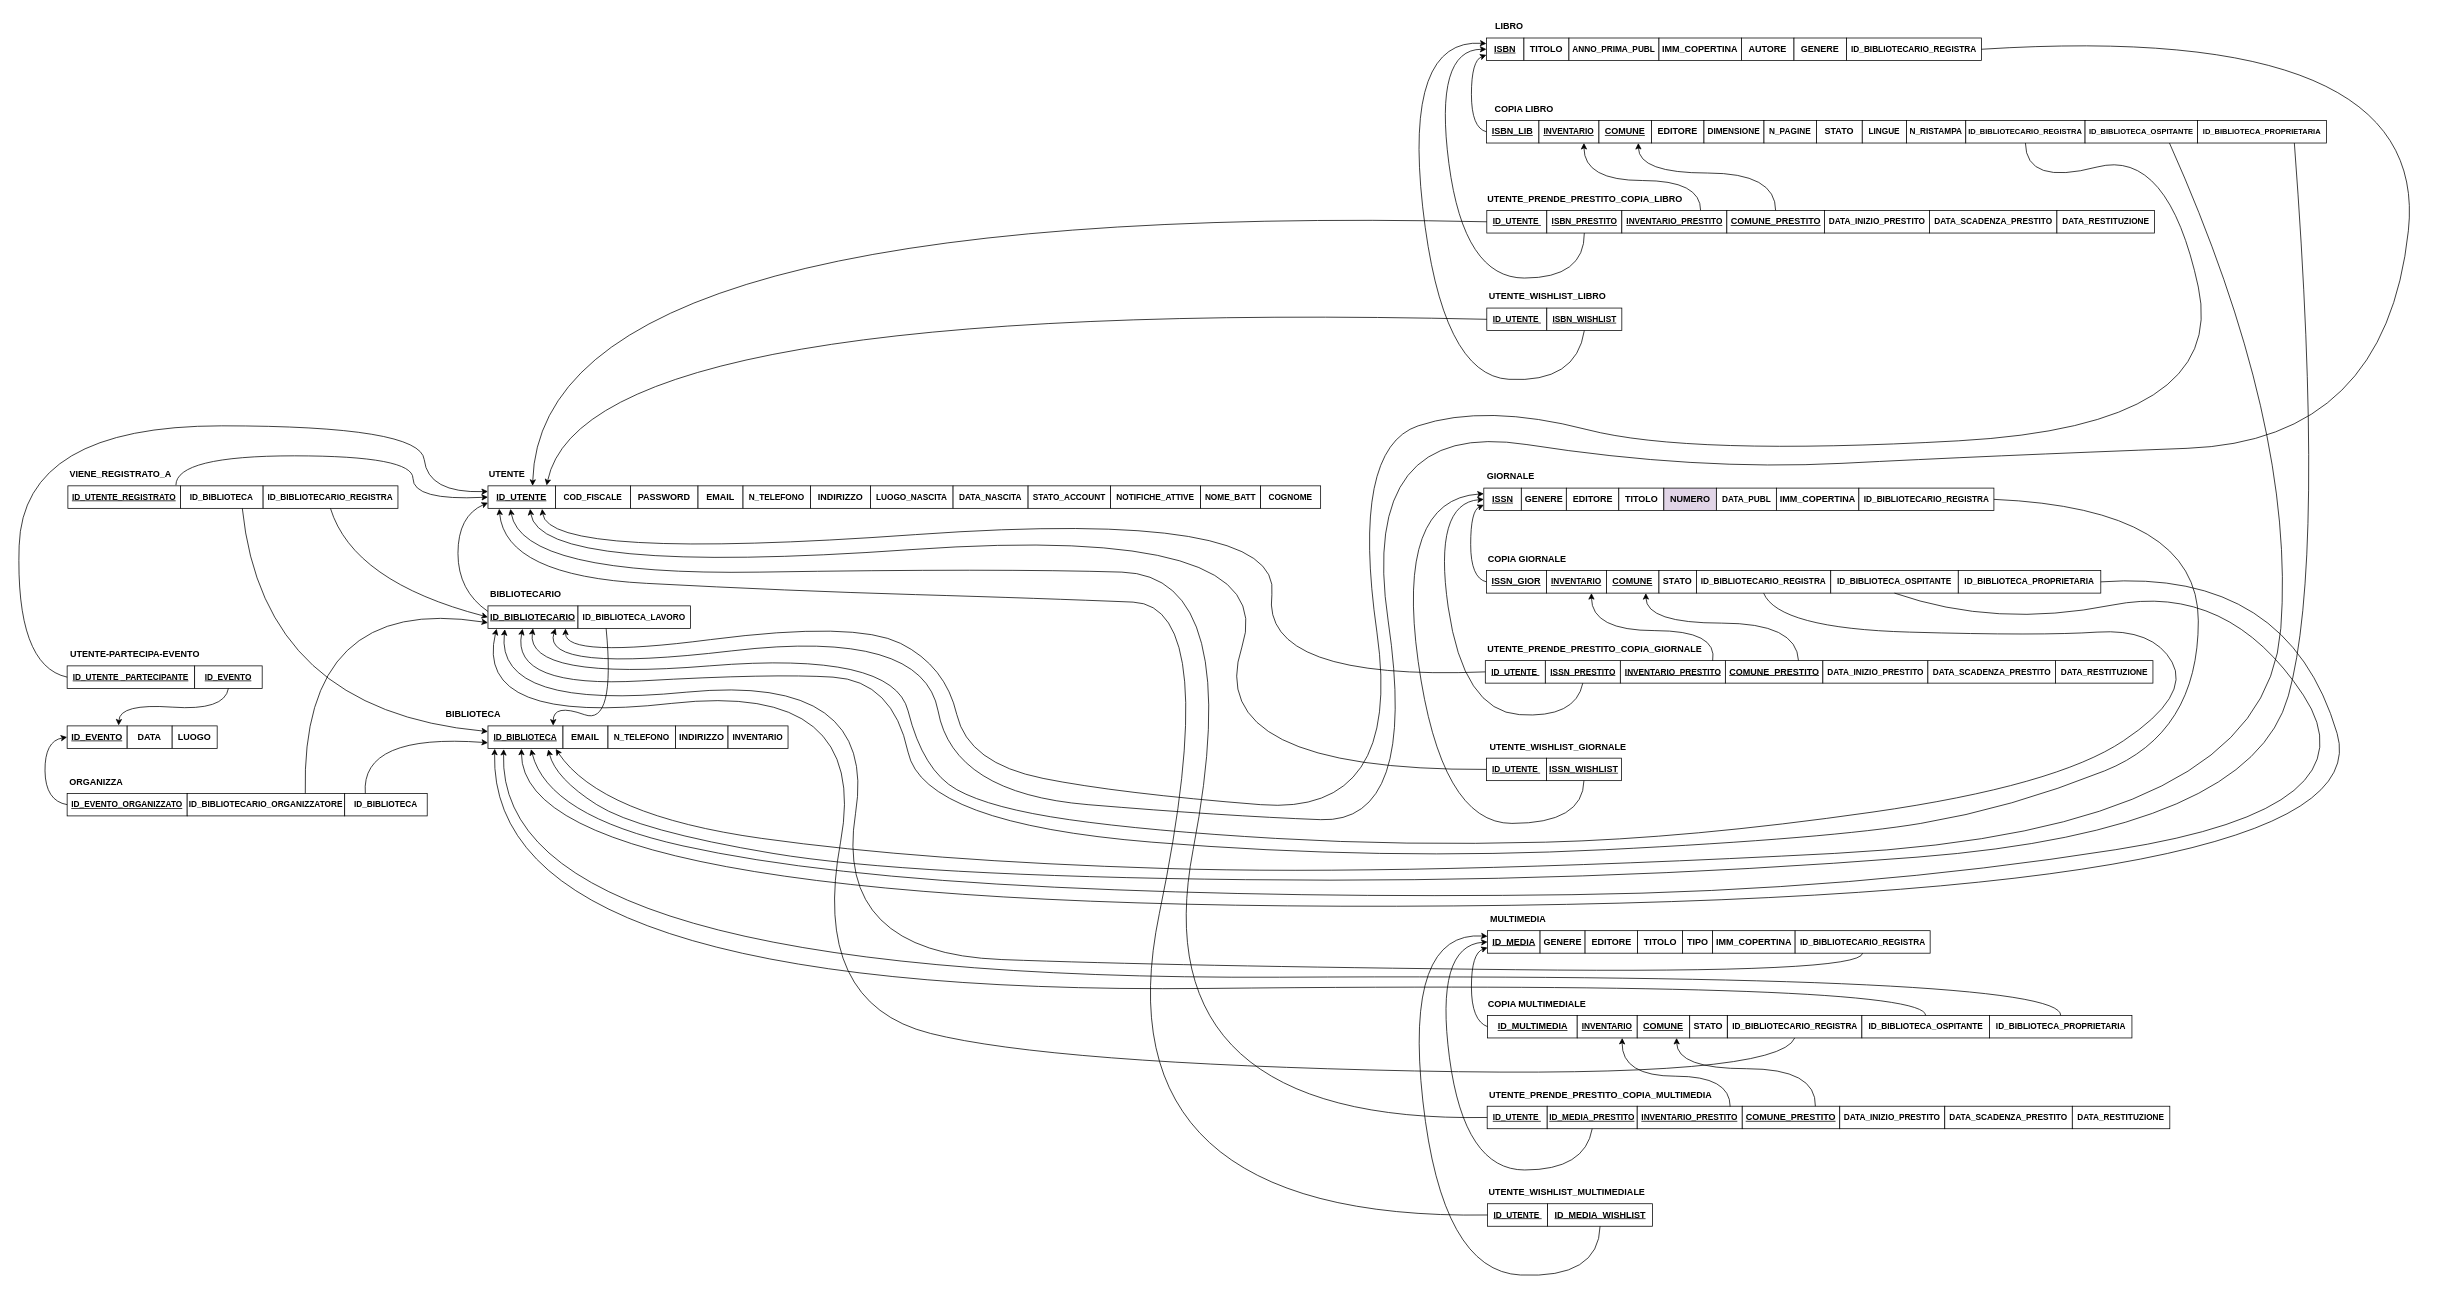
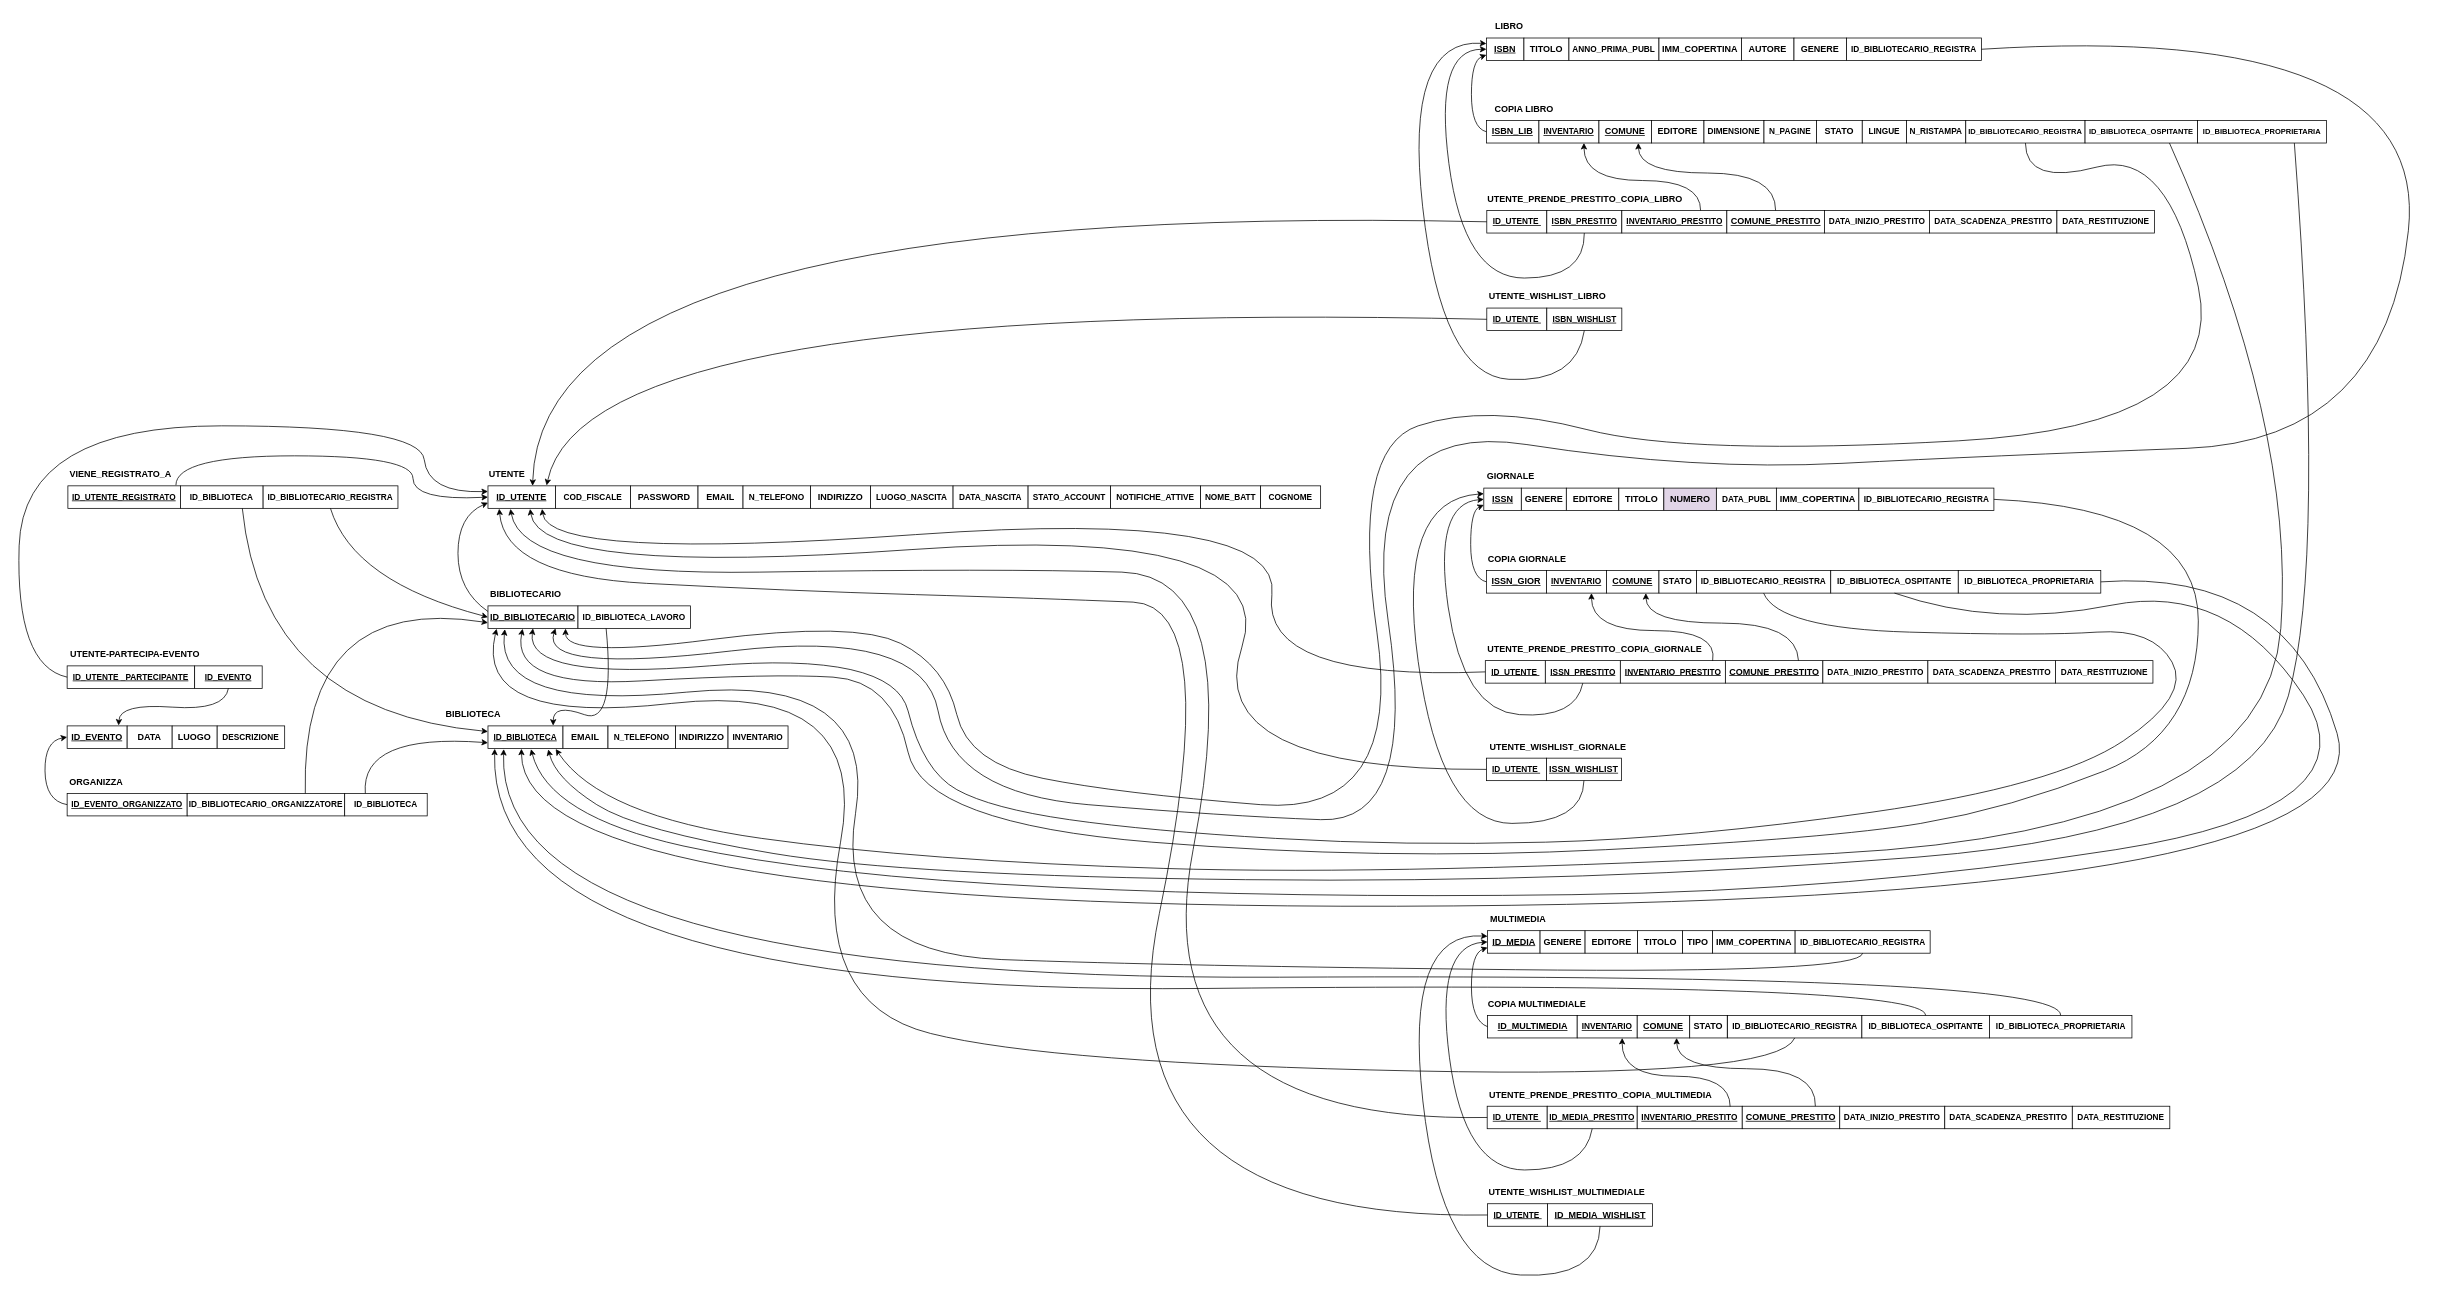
node "DESCRIZIONE": added
